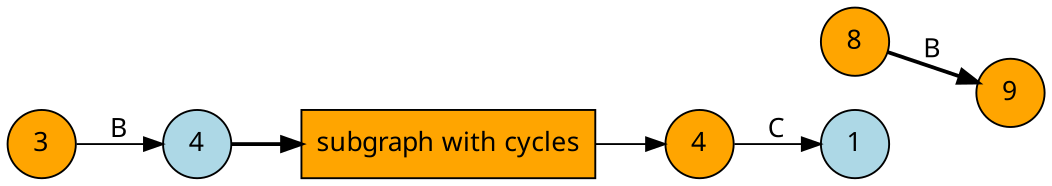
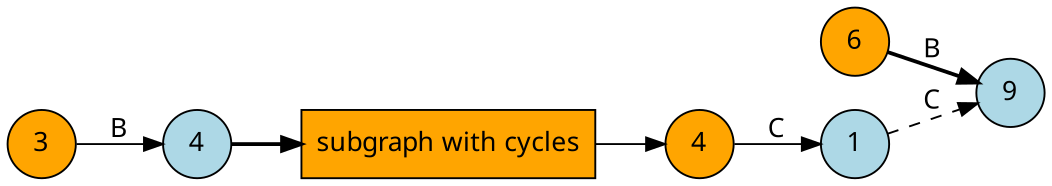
node "8": label "8" -> "6"
node "9": fillcolor orange -> lightblue
edge "1" -> "9": added, label "C"
